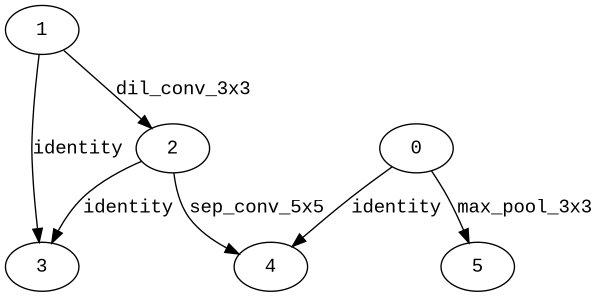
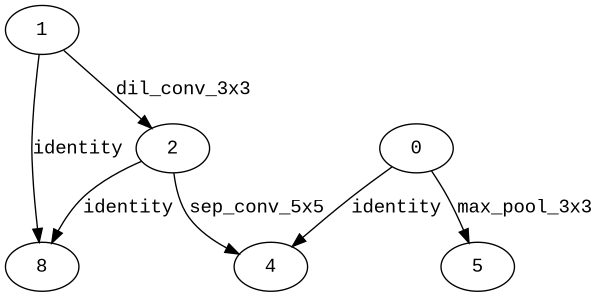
node "3": label "3" -> "8"
